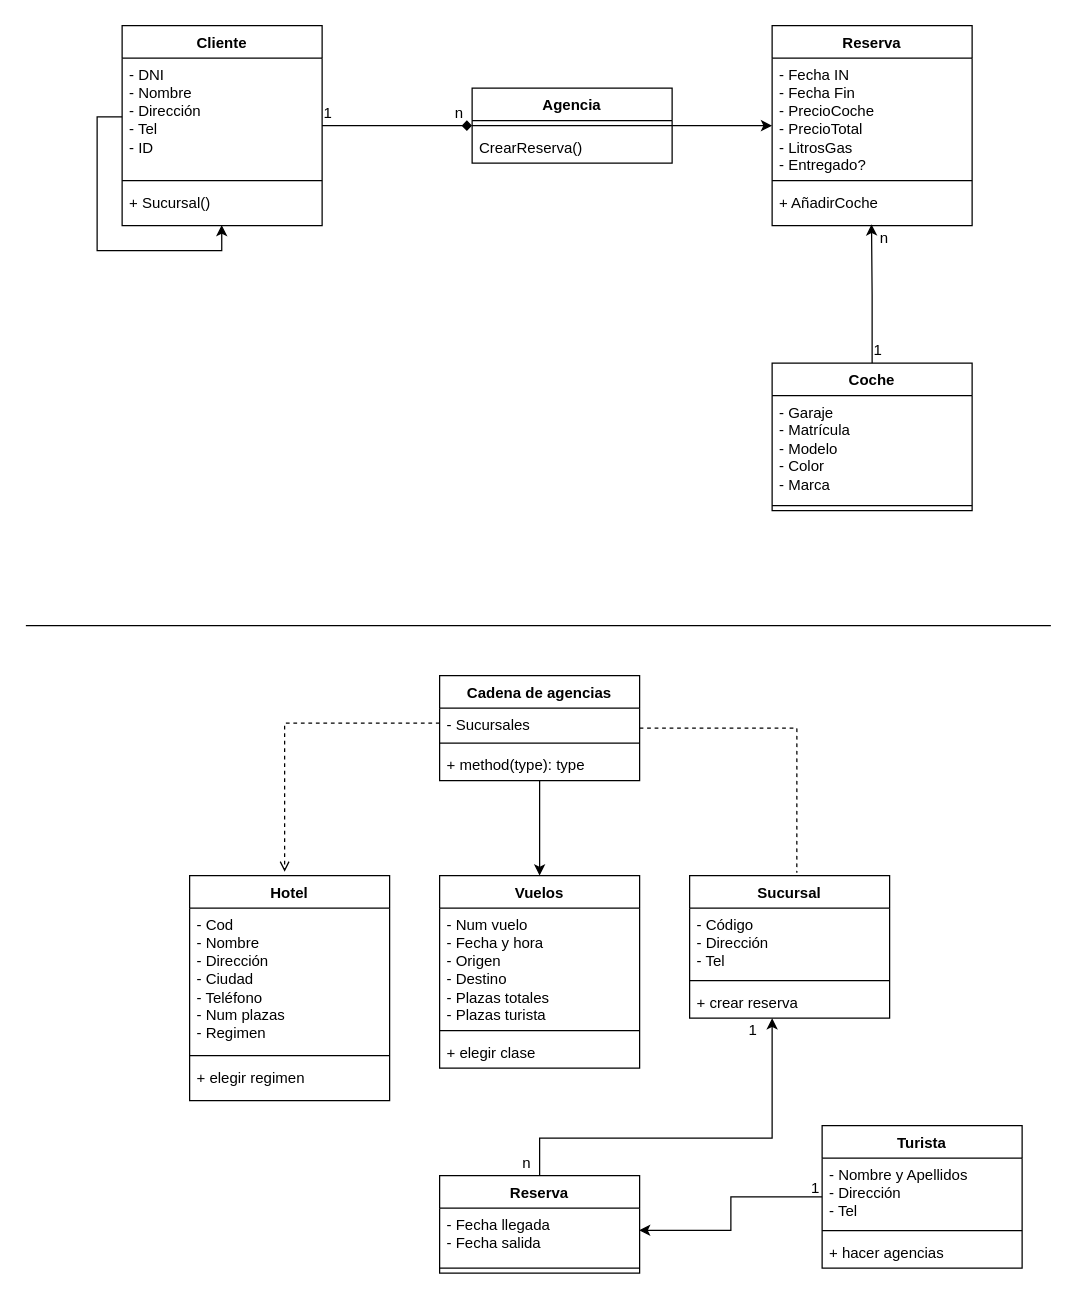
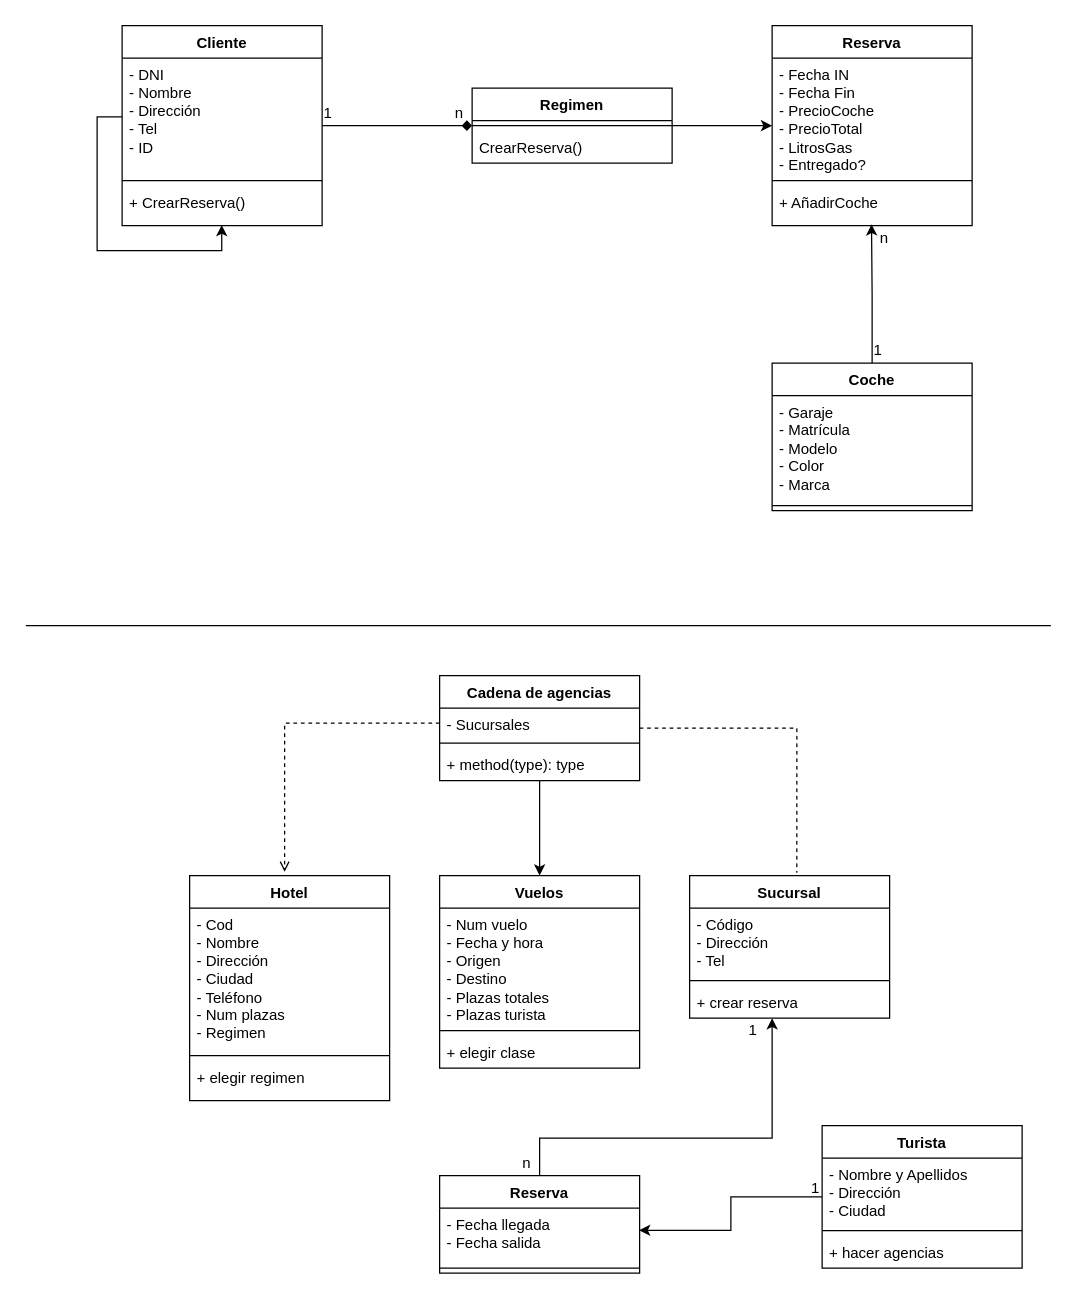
node "Agencia": label "Agencia" -> "Regimen"
node "+ Sucursal()": label "+ Sucursal()" -> "+ CrearReserva()"
node "- Nombre y Apellidos - Dirección - Tel": label "- Nombre y Apellidos - Dirección - Tel" -> "- Nombre y Apellidos - Dirección - Ciudad"
